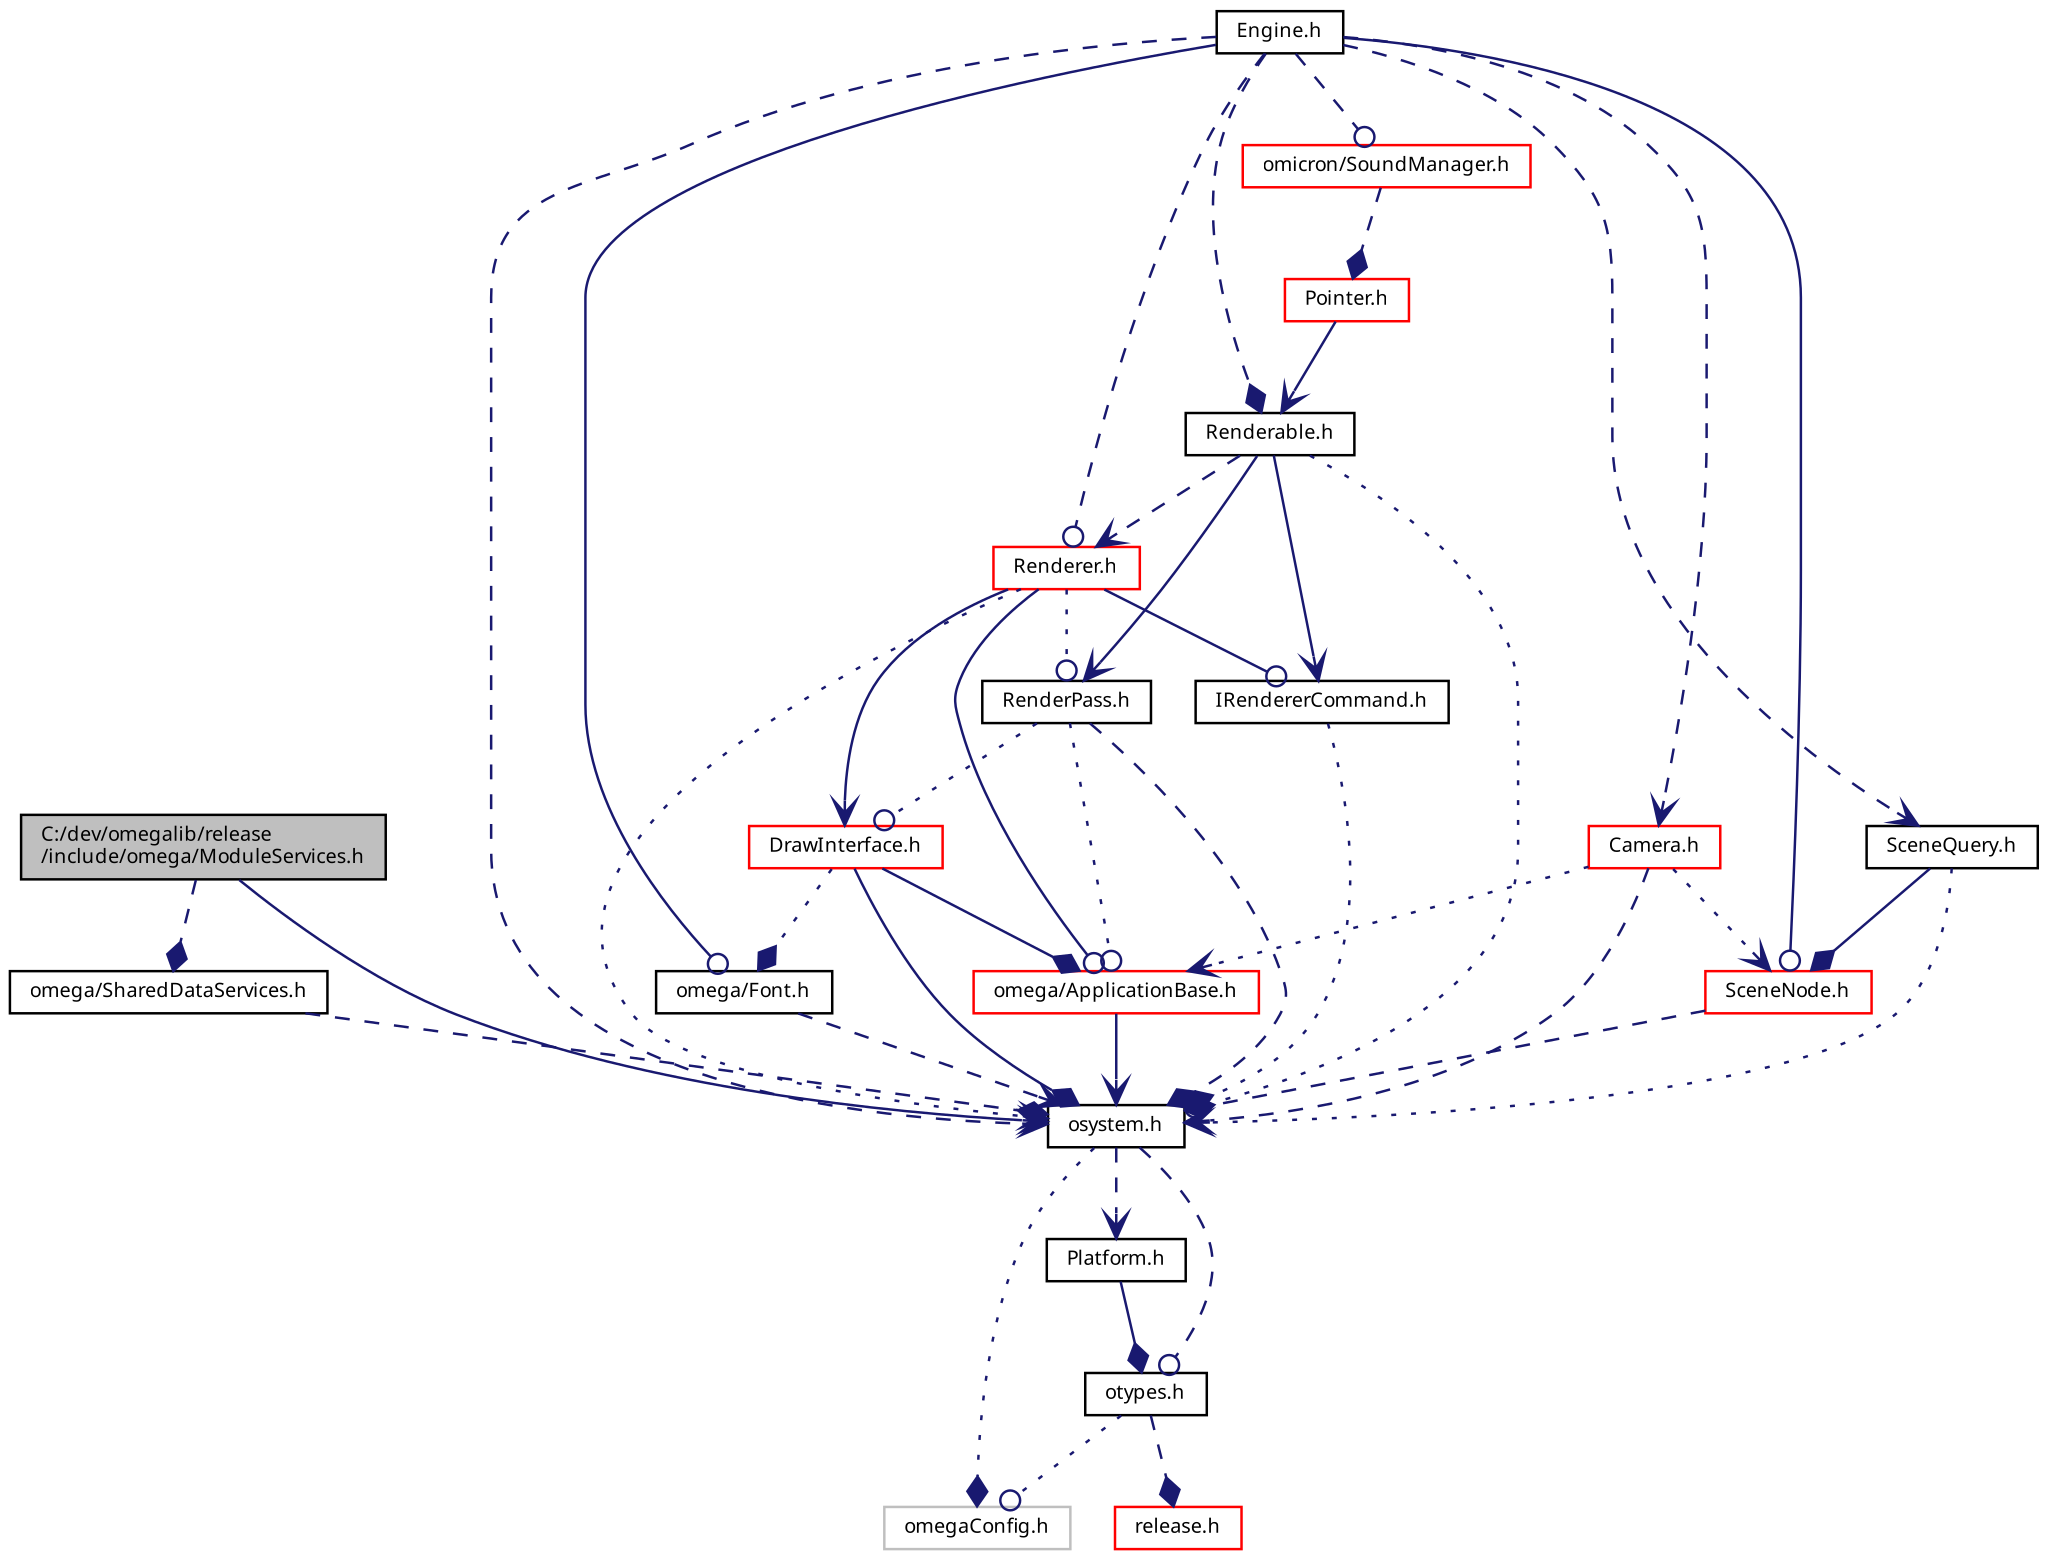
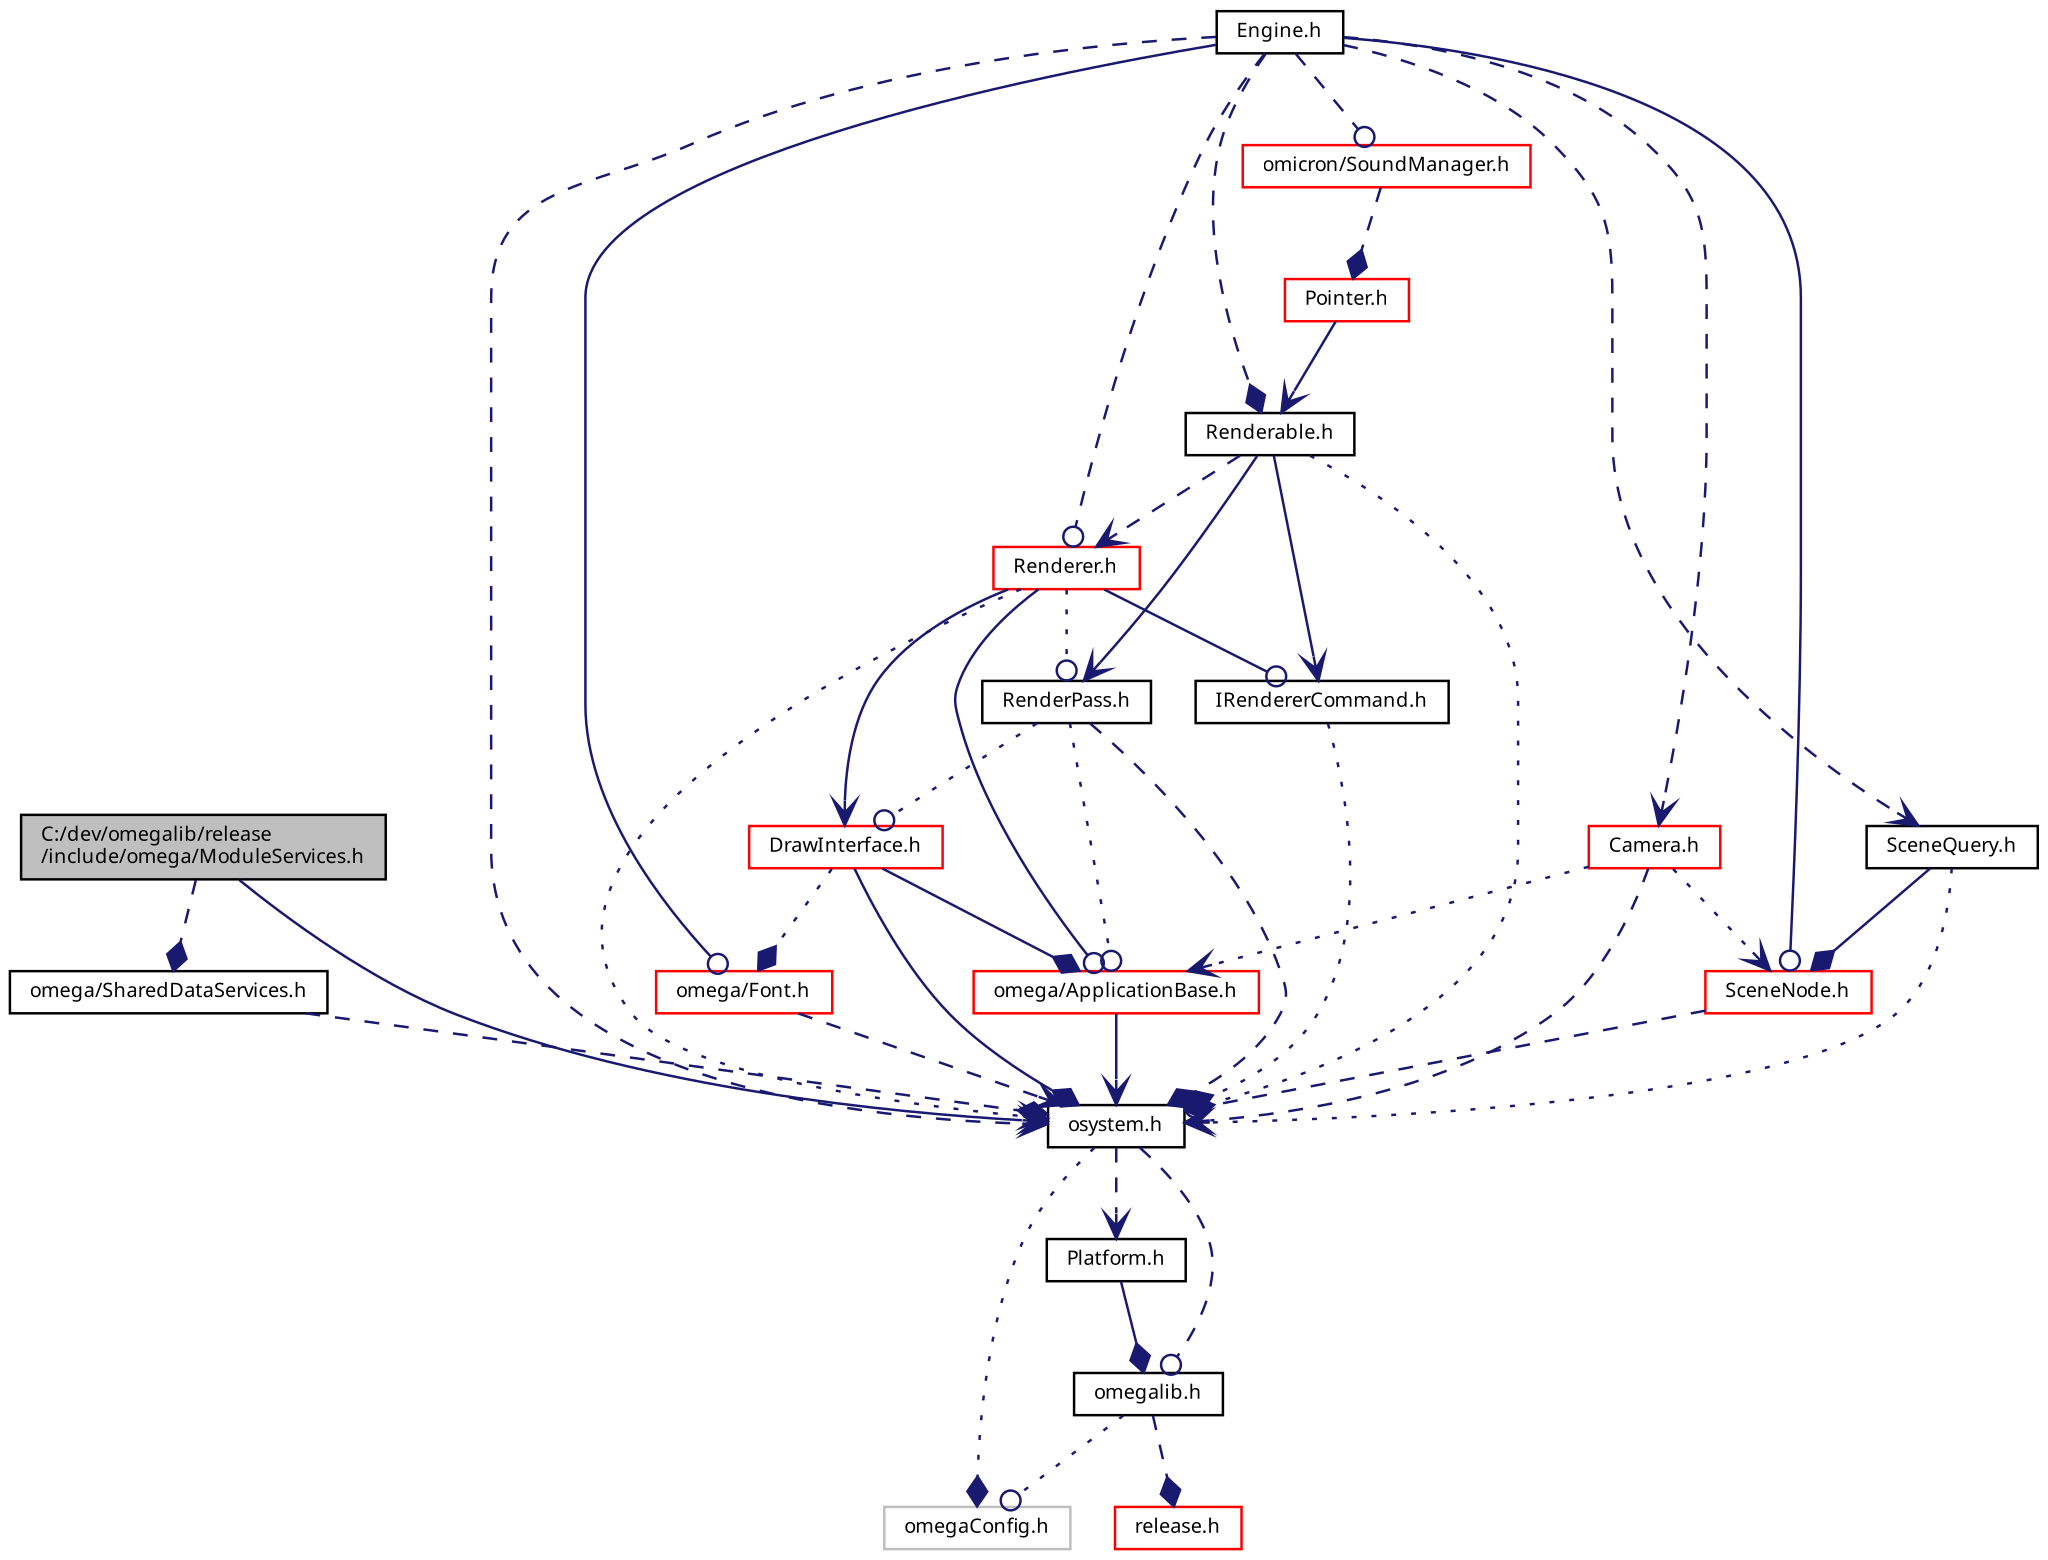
node "omega/Font.h": color black -> red
node "otypes.h": label "otypes.h" -> "omegalib.h"
